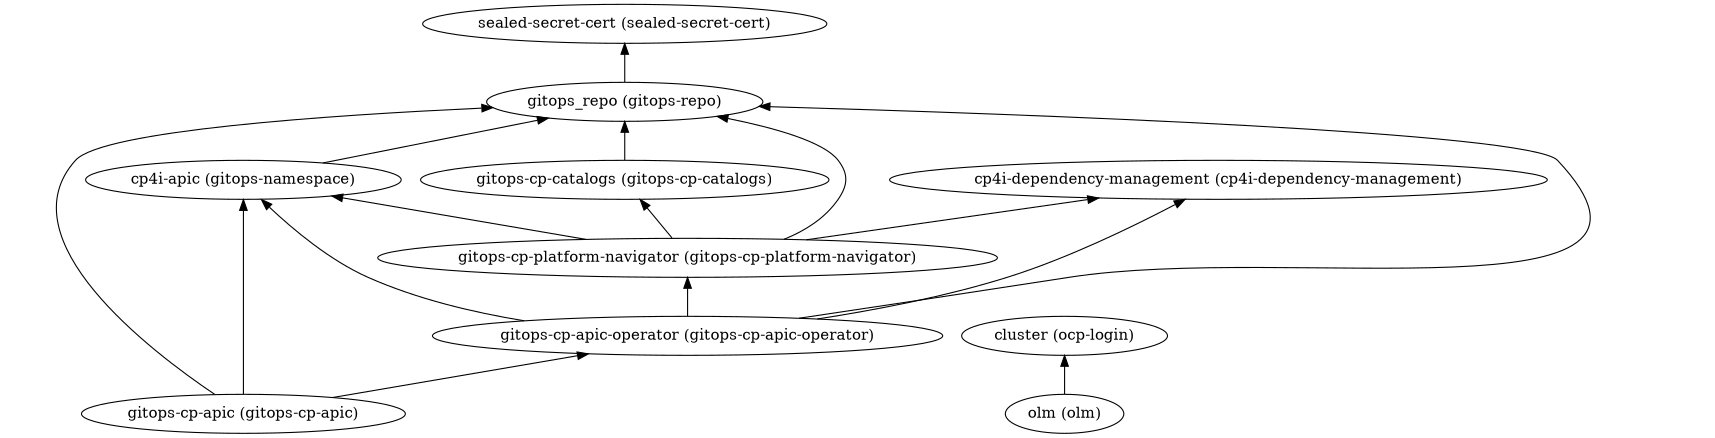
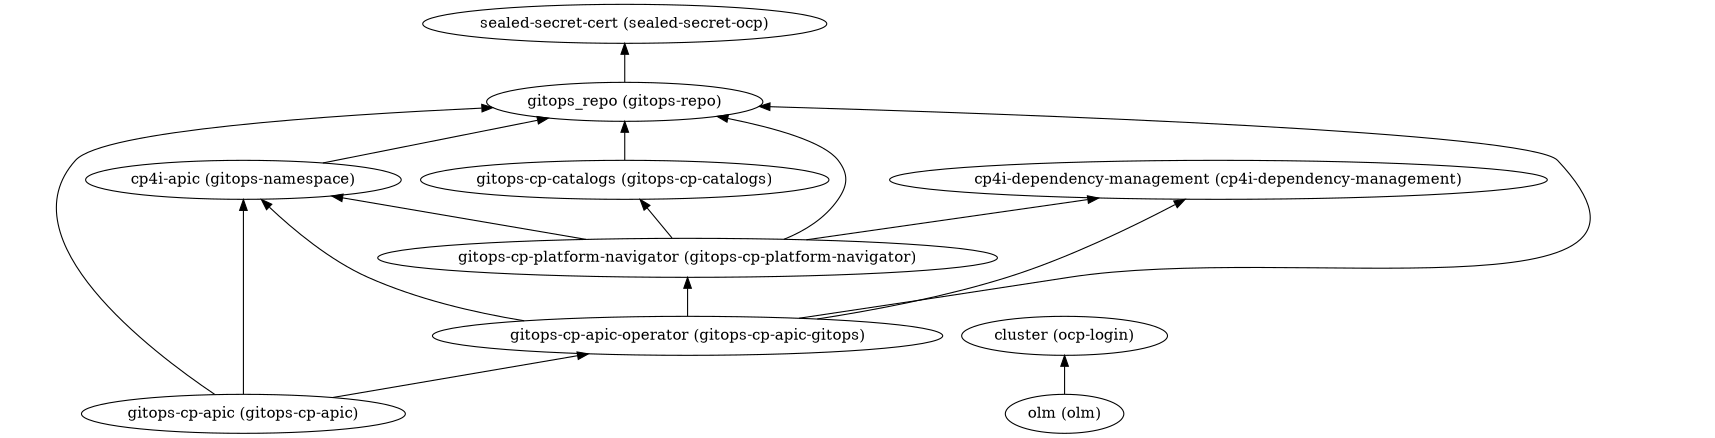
node "sealed-secret-cert (sealed-secret-cert)": label "sealed-secret-cert (sealed-secret-cert)" -> "sealed-secret-cert (sealed-secret-ocp)"
node "gitops-cp-apic-operator (gitops-cp-apic-operator)": label "gitops-cp-apic-operator (gitops-cp-apic-operator)" -> "gitops-cp-apic-operator (gitops-cp-apic-gitops)"
